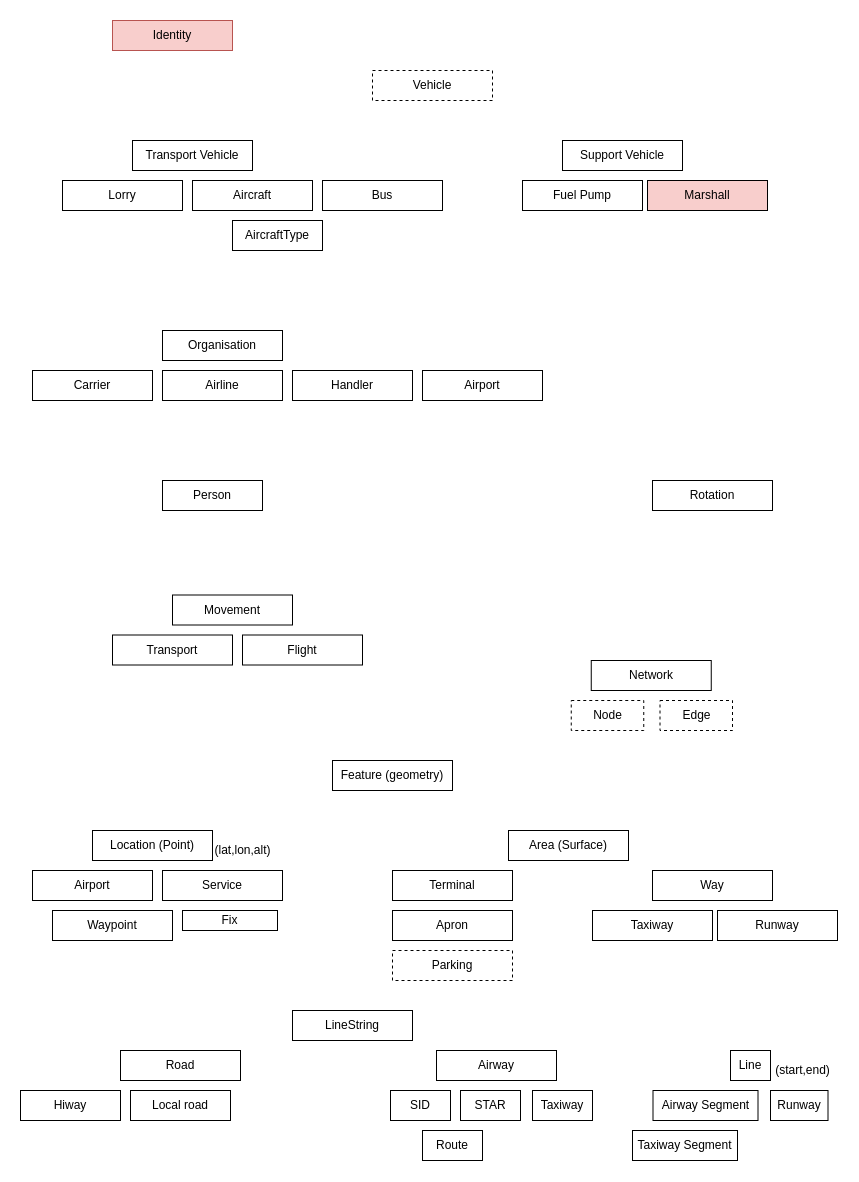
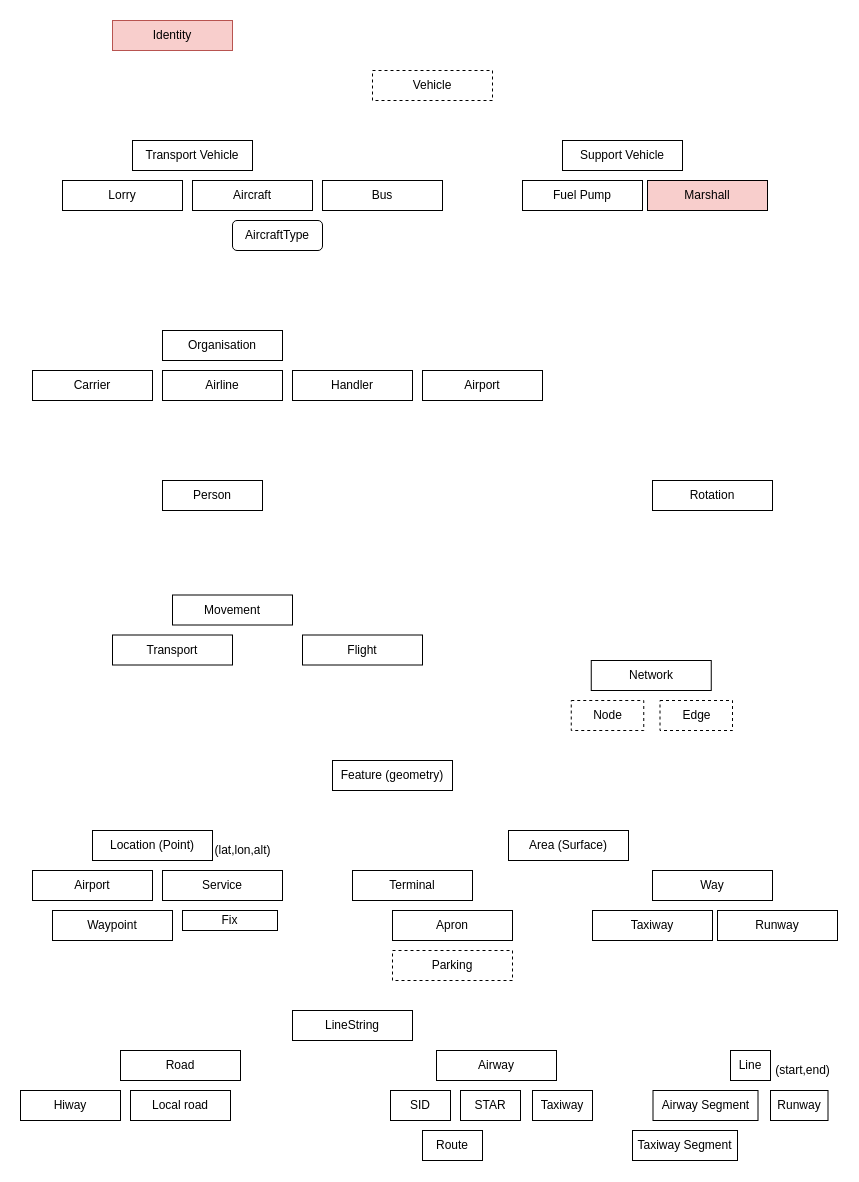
node "AircraftType": shape rectangle -> rounded rectangle
node "Flight": moved (303, 650) -> (363, 650)
node "Terminal": moved (453, 886) -> (413, 886)
